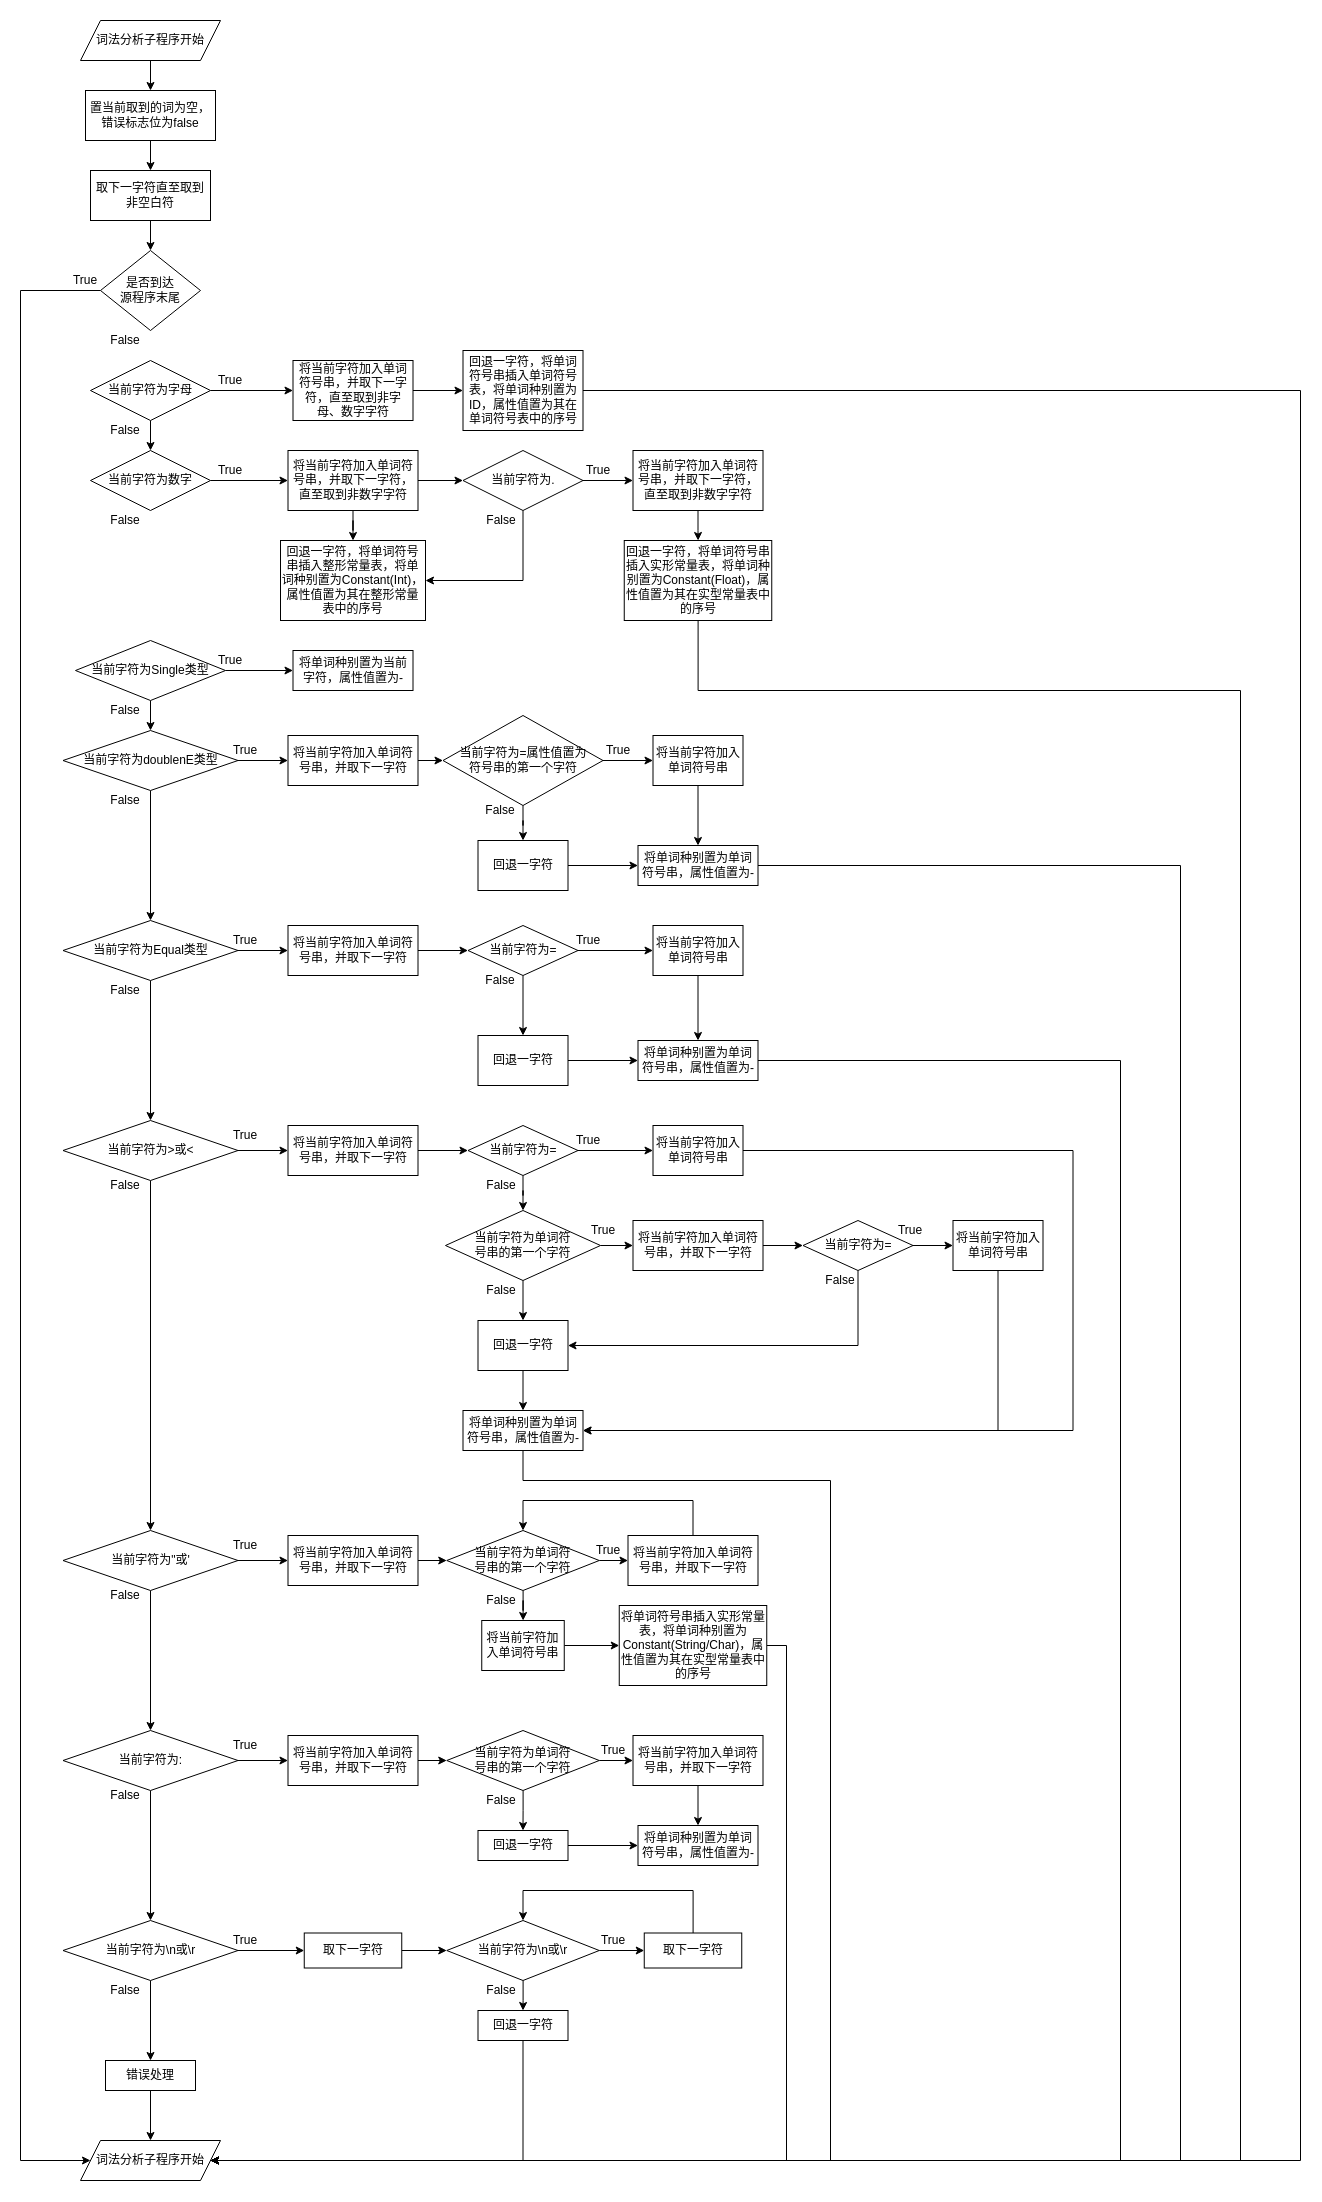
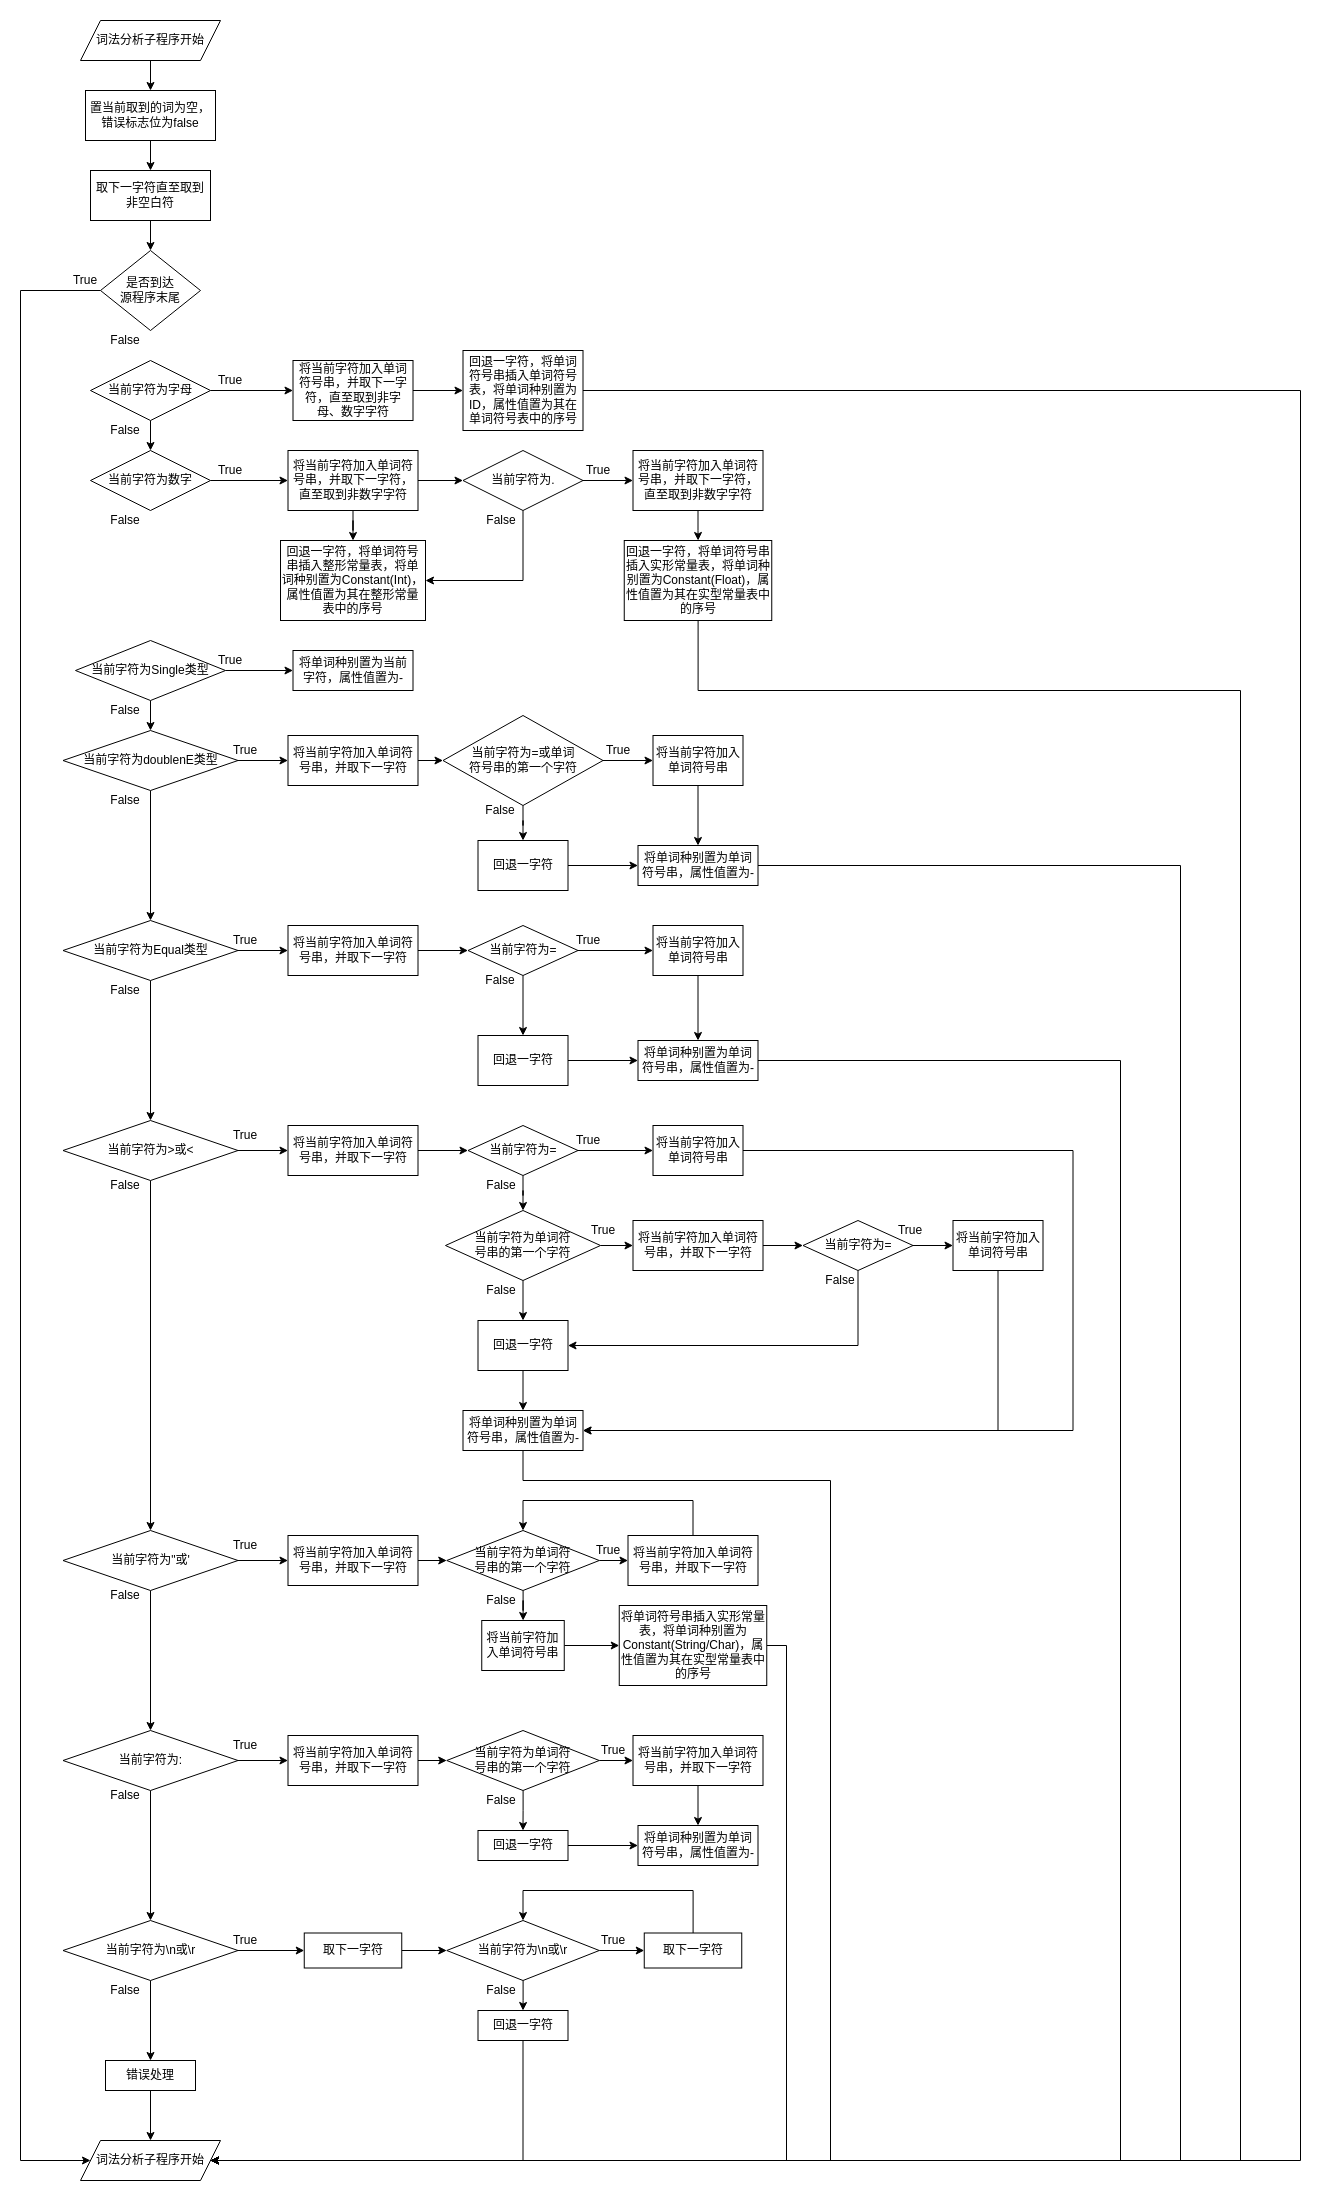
node "当前字符为=属性值置为 符号串的第一个字符": label "当前字符为=属性值置为 符号串的第一个字符" -> "当前字符为=或单词 符号串的第一个字符"
